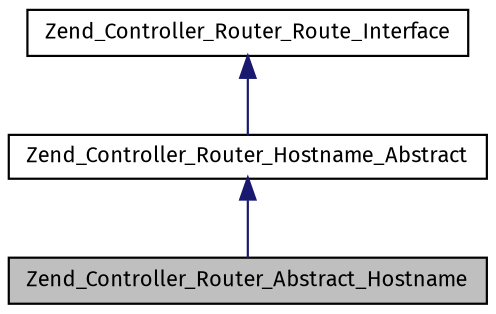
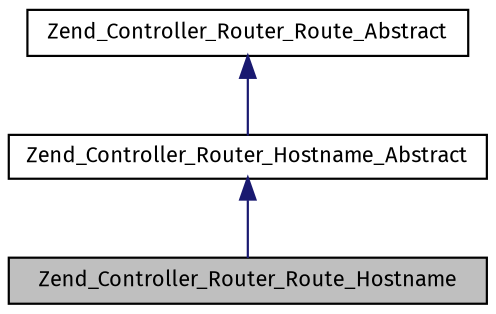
node "Zend_Controller_Router_Route_Interface": label "Zend_Controller_Router_Route_Interface" -> "Zend_Controller_Router_Route_Abstract"
node "Zend_Controller_Router_Abstract_Hostname": label "Zend_Controller_Router_Abstract_Hostname" -> "Zend_Controller_Router_Route_Hostname"
